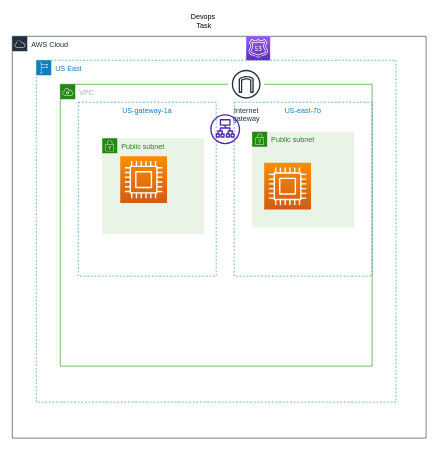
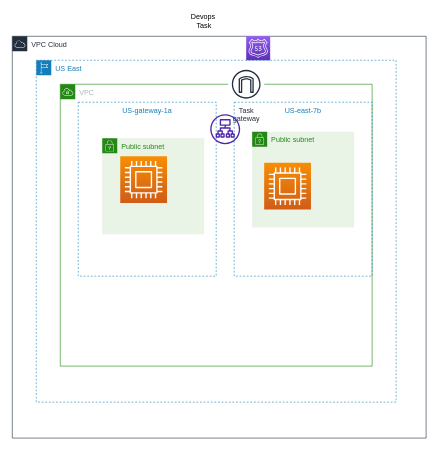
node "AWS Cloud": label "AWS Cloud" -> "VPC Cloud"
node "Internet gateway": label "Internet gateway" -> "Task gateway"
